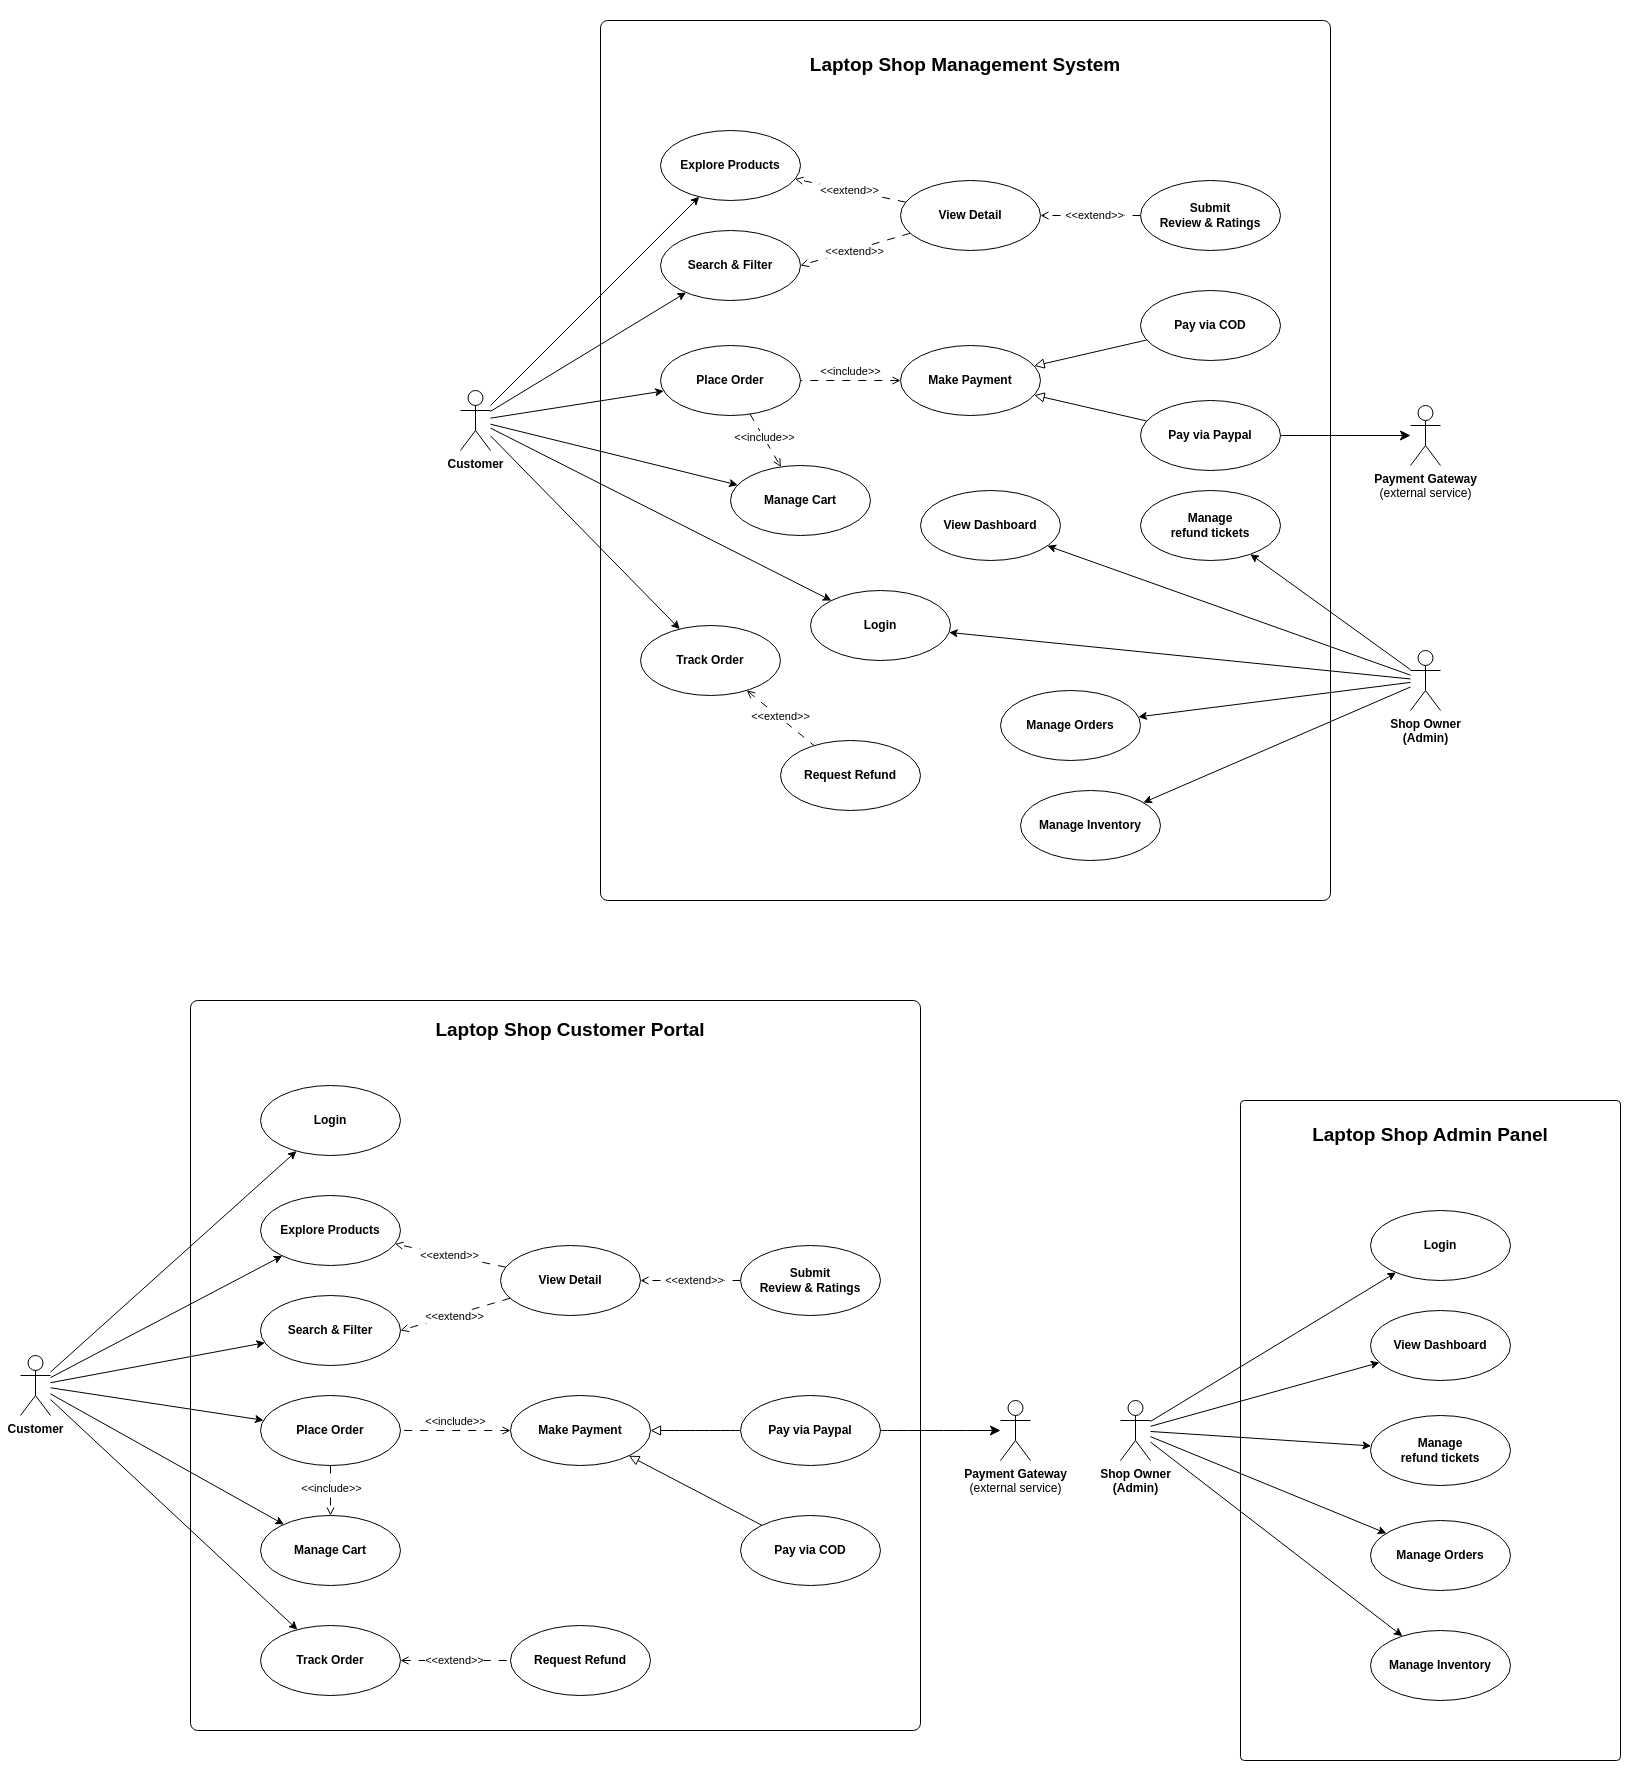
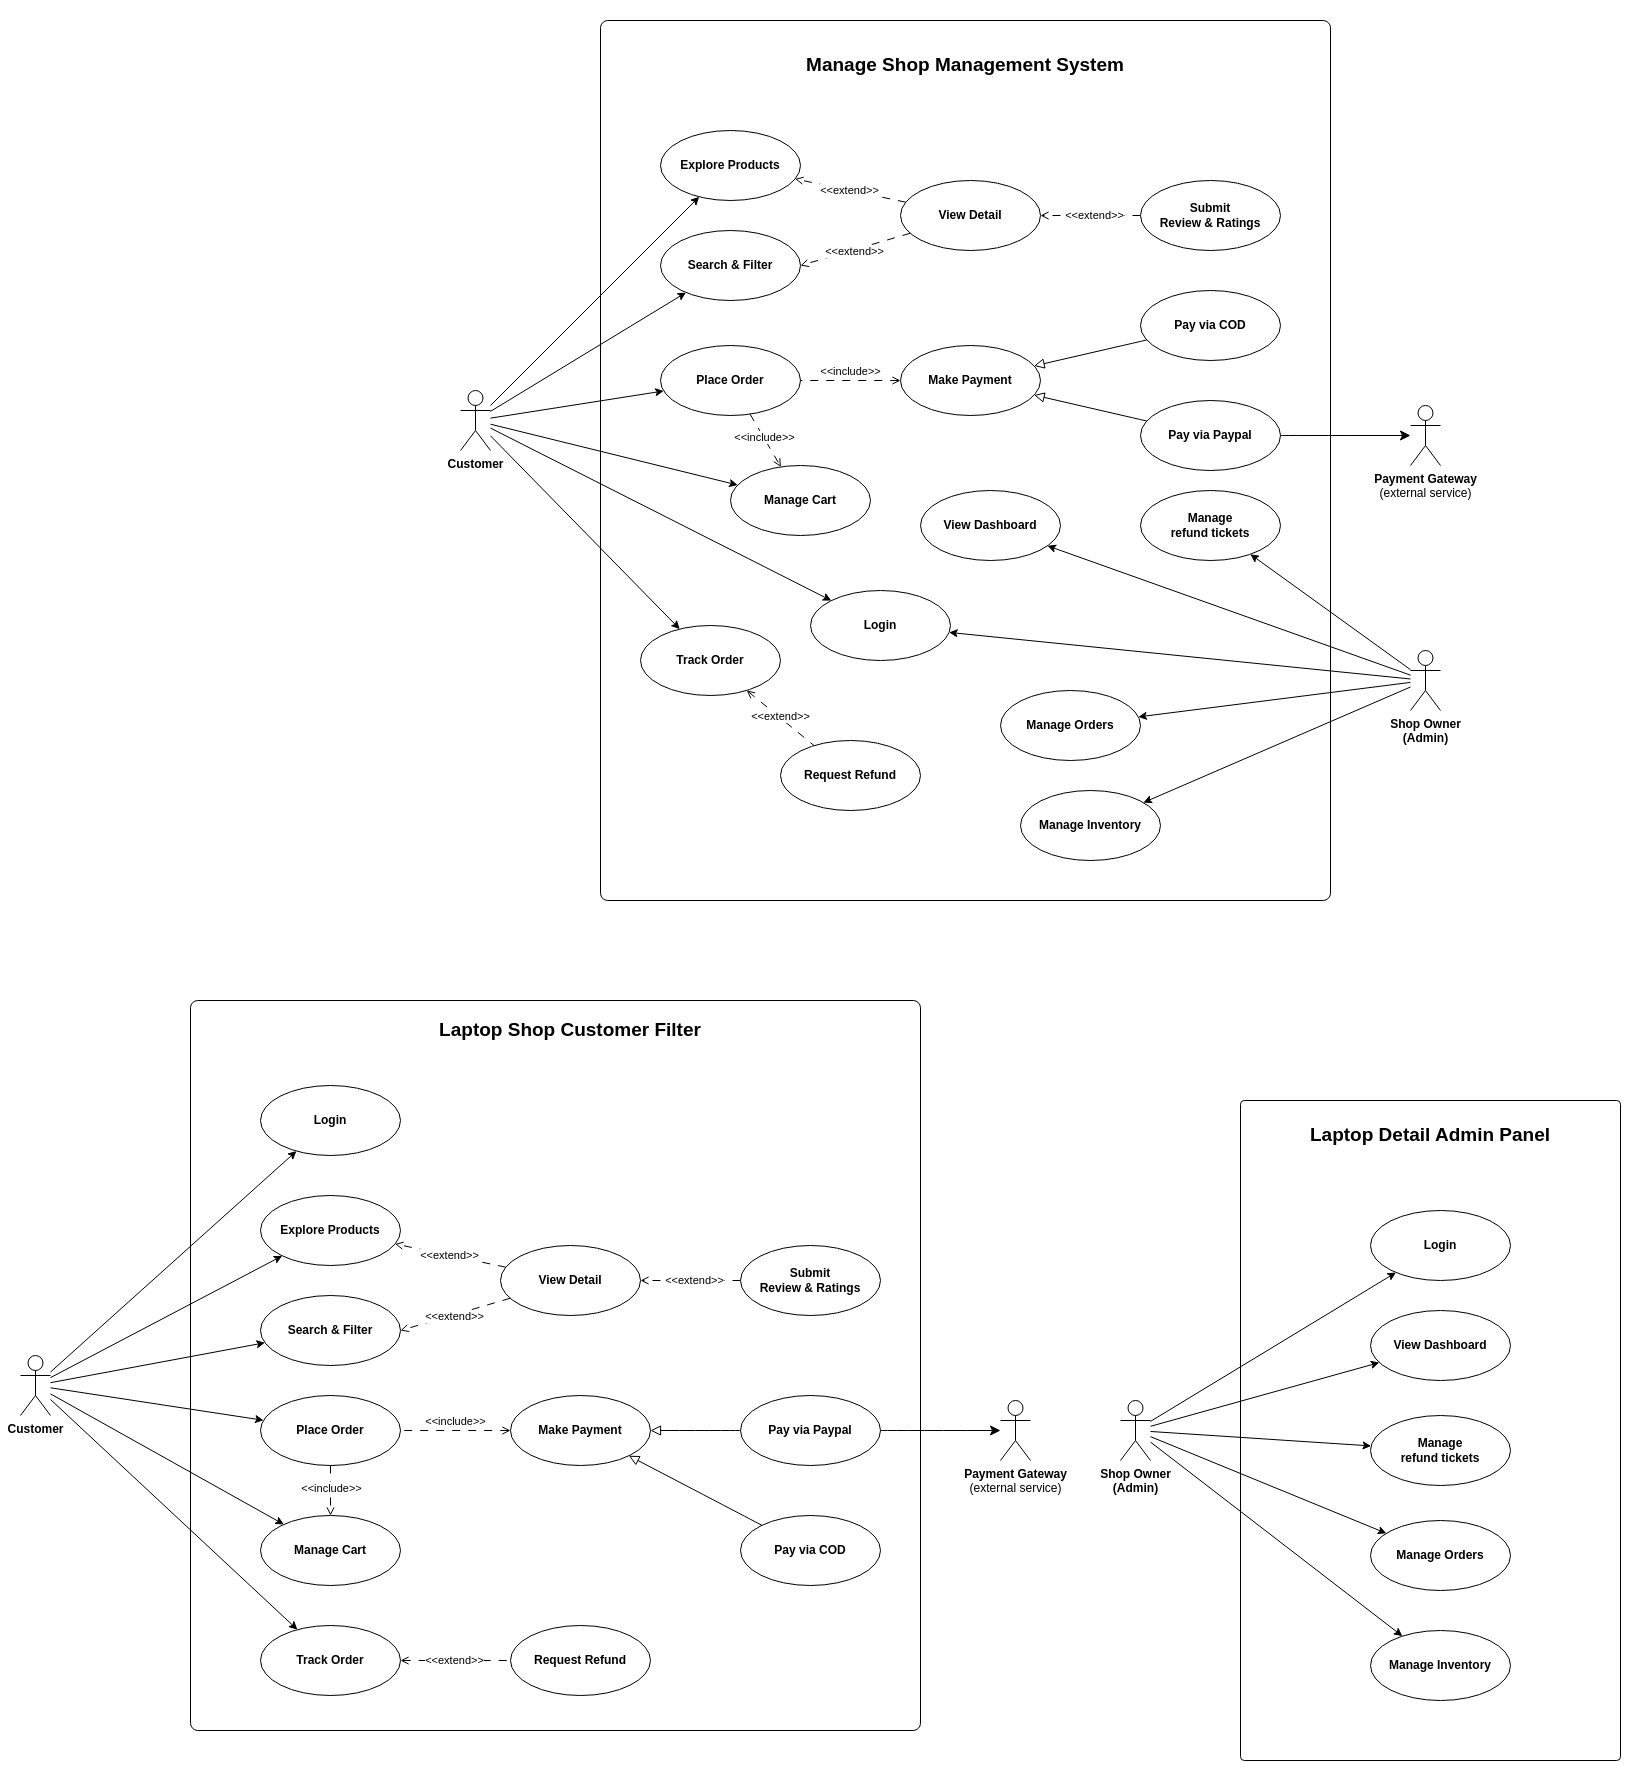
node "Laptop Shop Management System": label "Laptop Shop Management System" -> "Manage Shop Management System"
node "Laptop Shop Customer Portal": label "Laptop Shop Customer Portal" -> "Laptop Shop Customer Filter"
node "Laptop Shop Admin Panel": label "Laptop Shop Admin Panel" -> "Laptop Detail Admin Panel"
